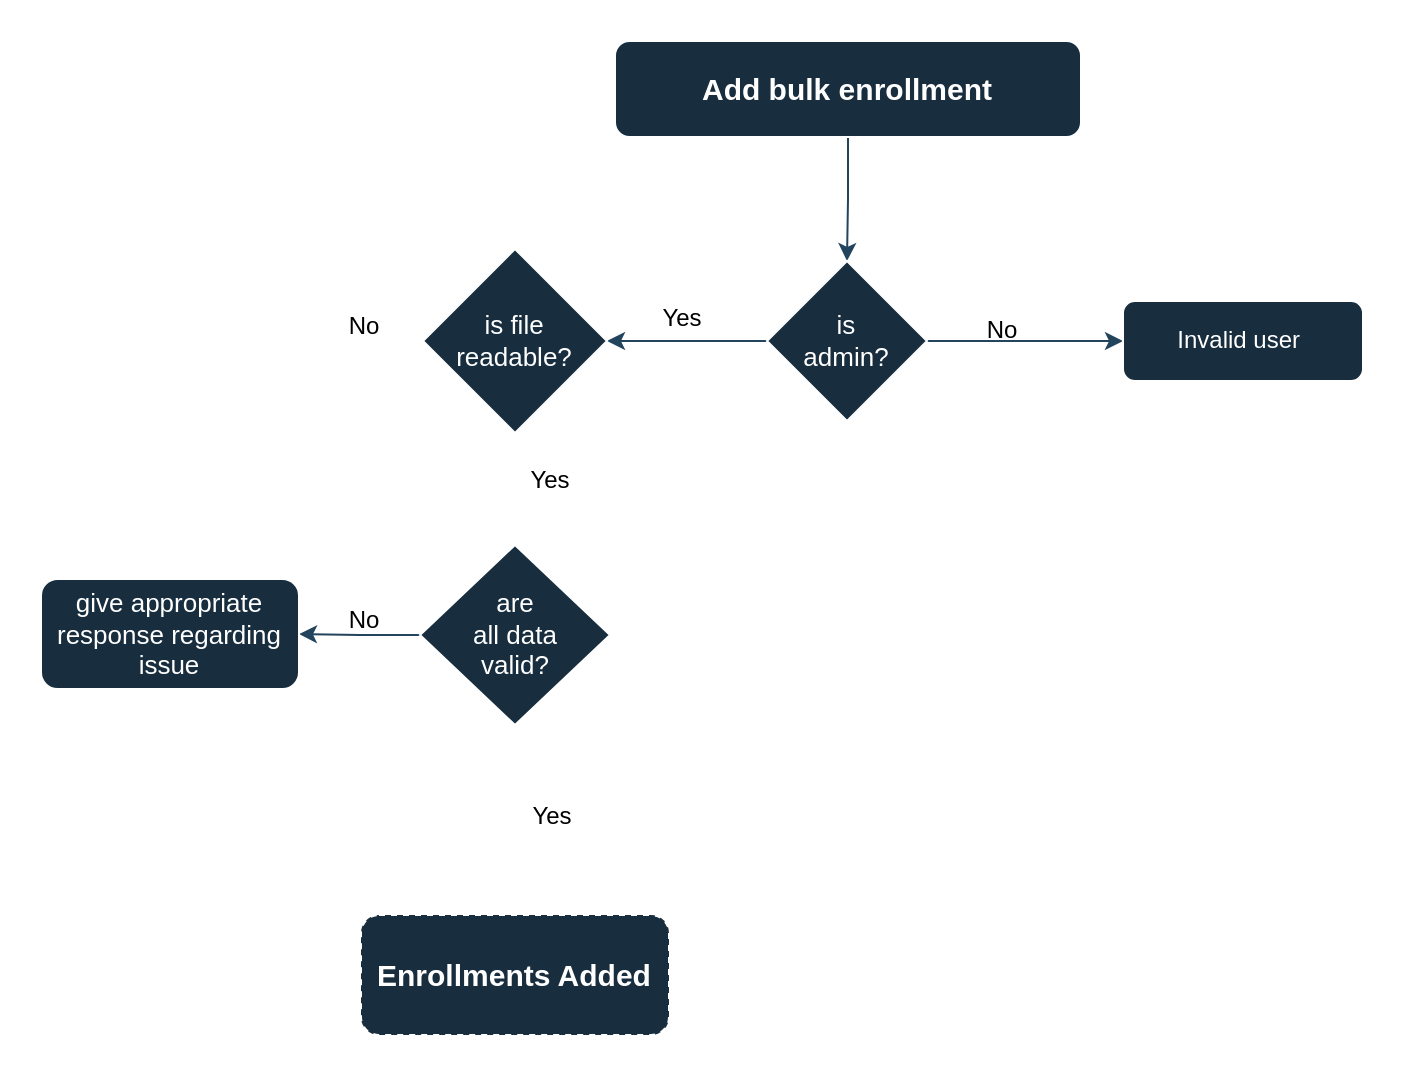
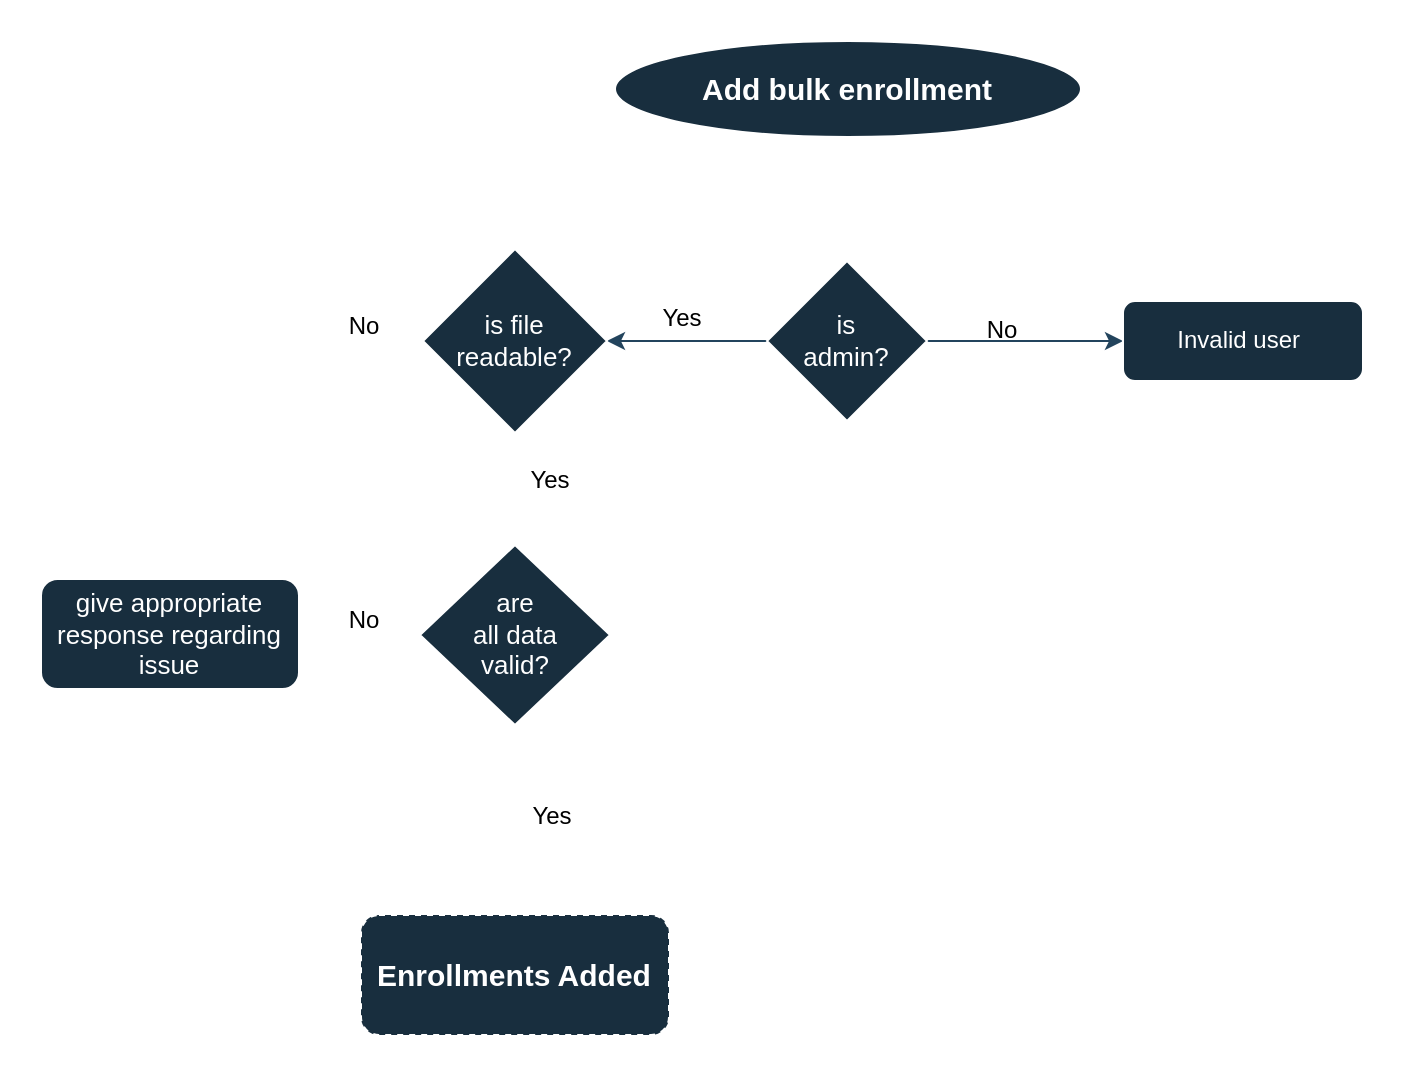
node "Add bulk enrollment": shape rounded rectangle -> ellipse
edge "Add bulk enrollment" -> "is admin?": removed
edge "are all data valid?" -> "give appropriate response regarding issue": removed
